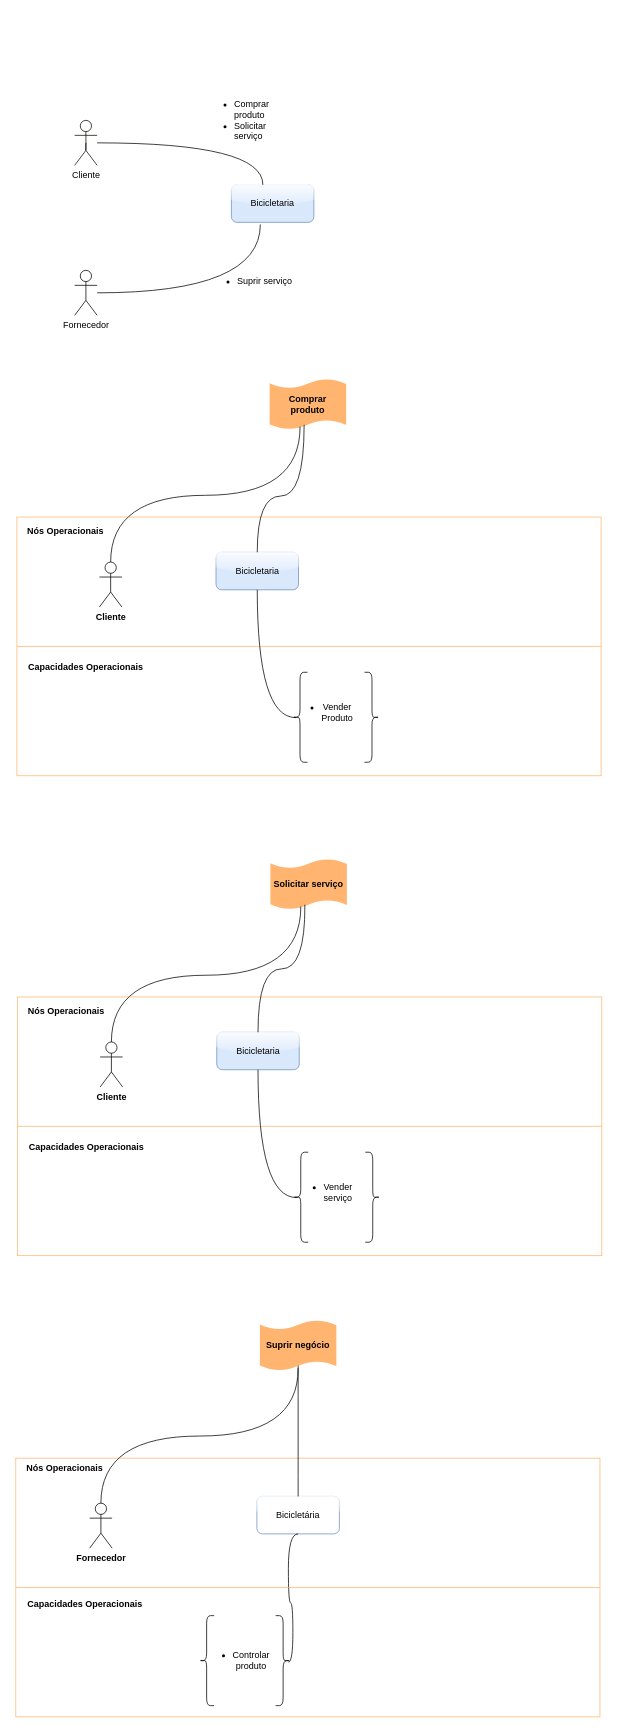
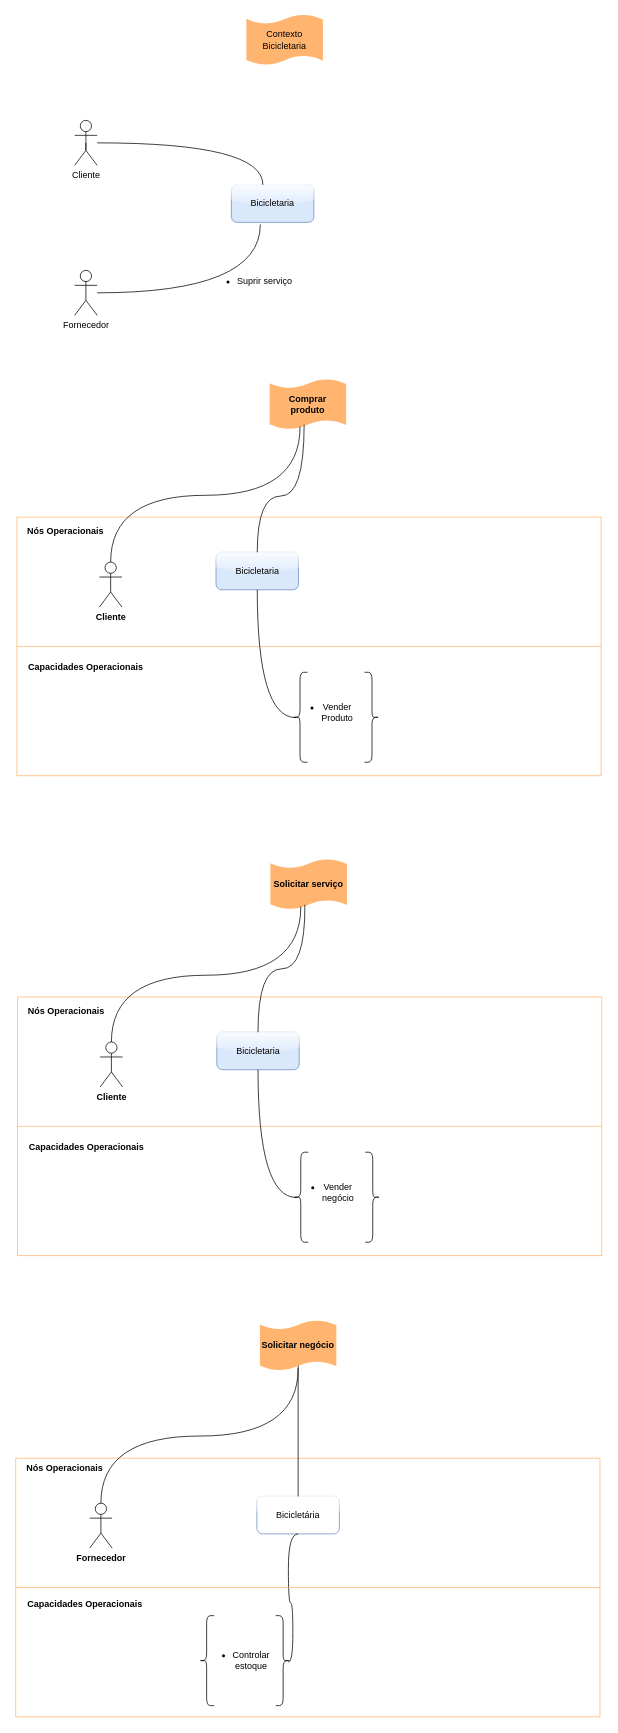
node "Contexto Bicicletaria": added
node "Comprar produto Solicitar serviço": removed
node "Vender serviço": label "Vender serviço" -> "Vender negócio"
node "Suprir negócio": label "Suprir negócio" -> "Solicitar negócio"
node "Controlar produto": label "Controlar produto" -> "Controlar estoque"
